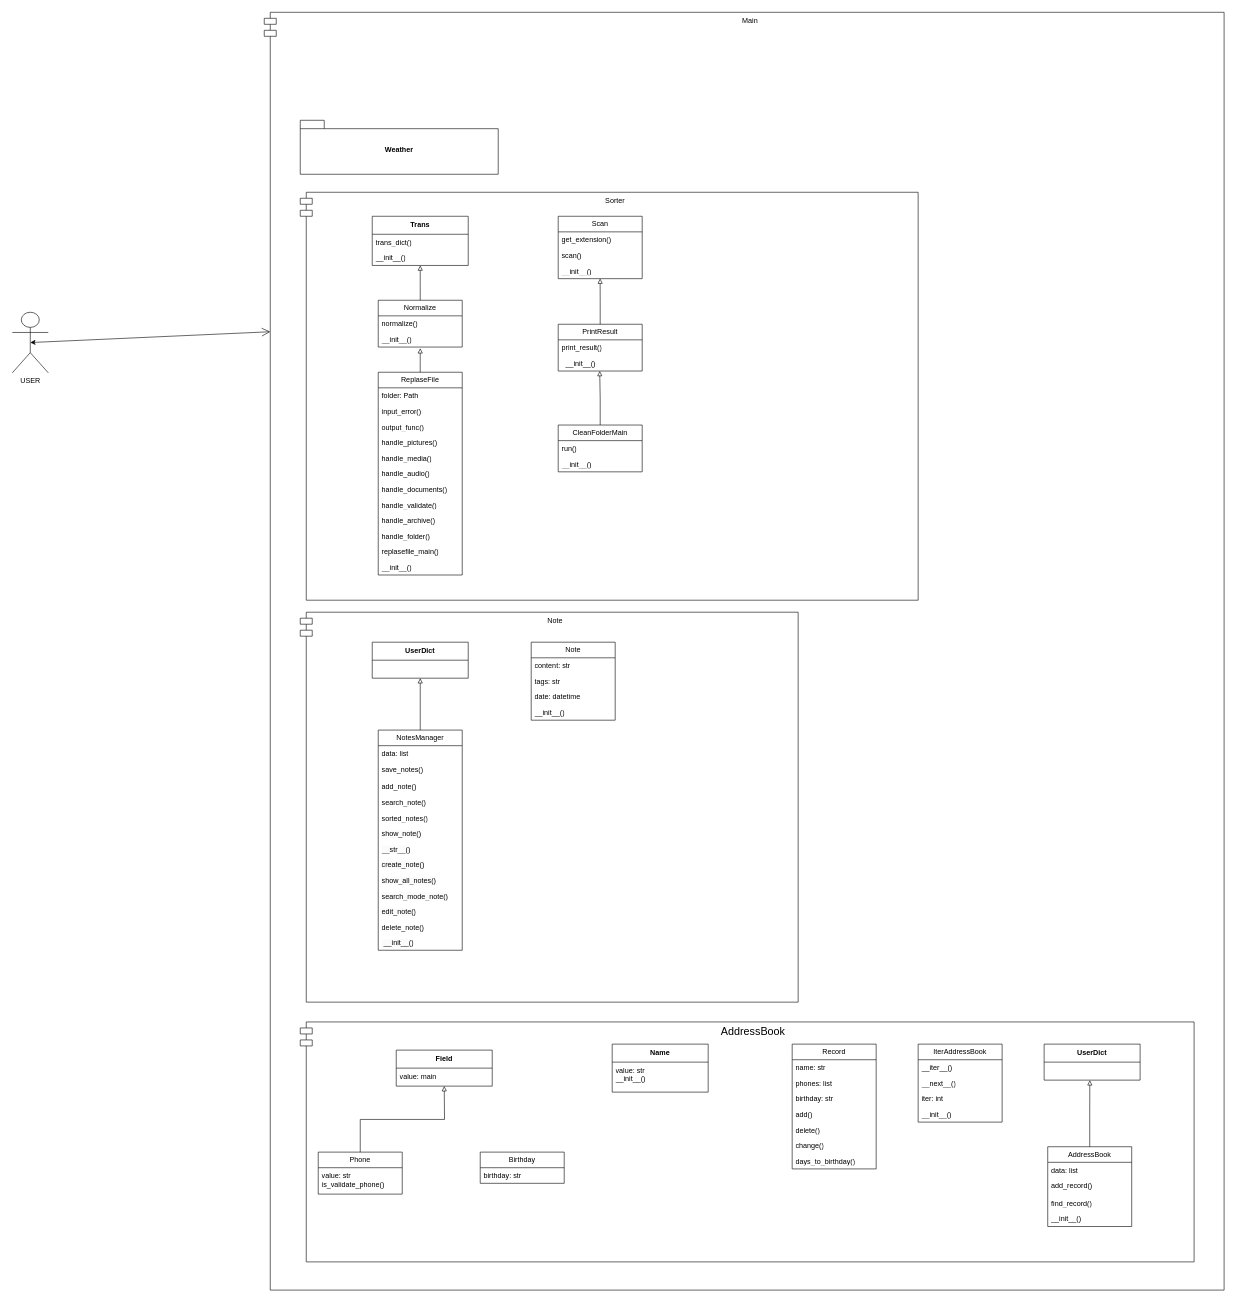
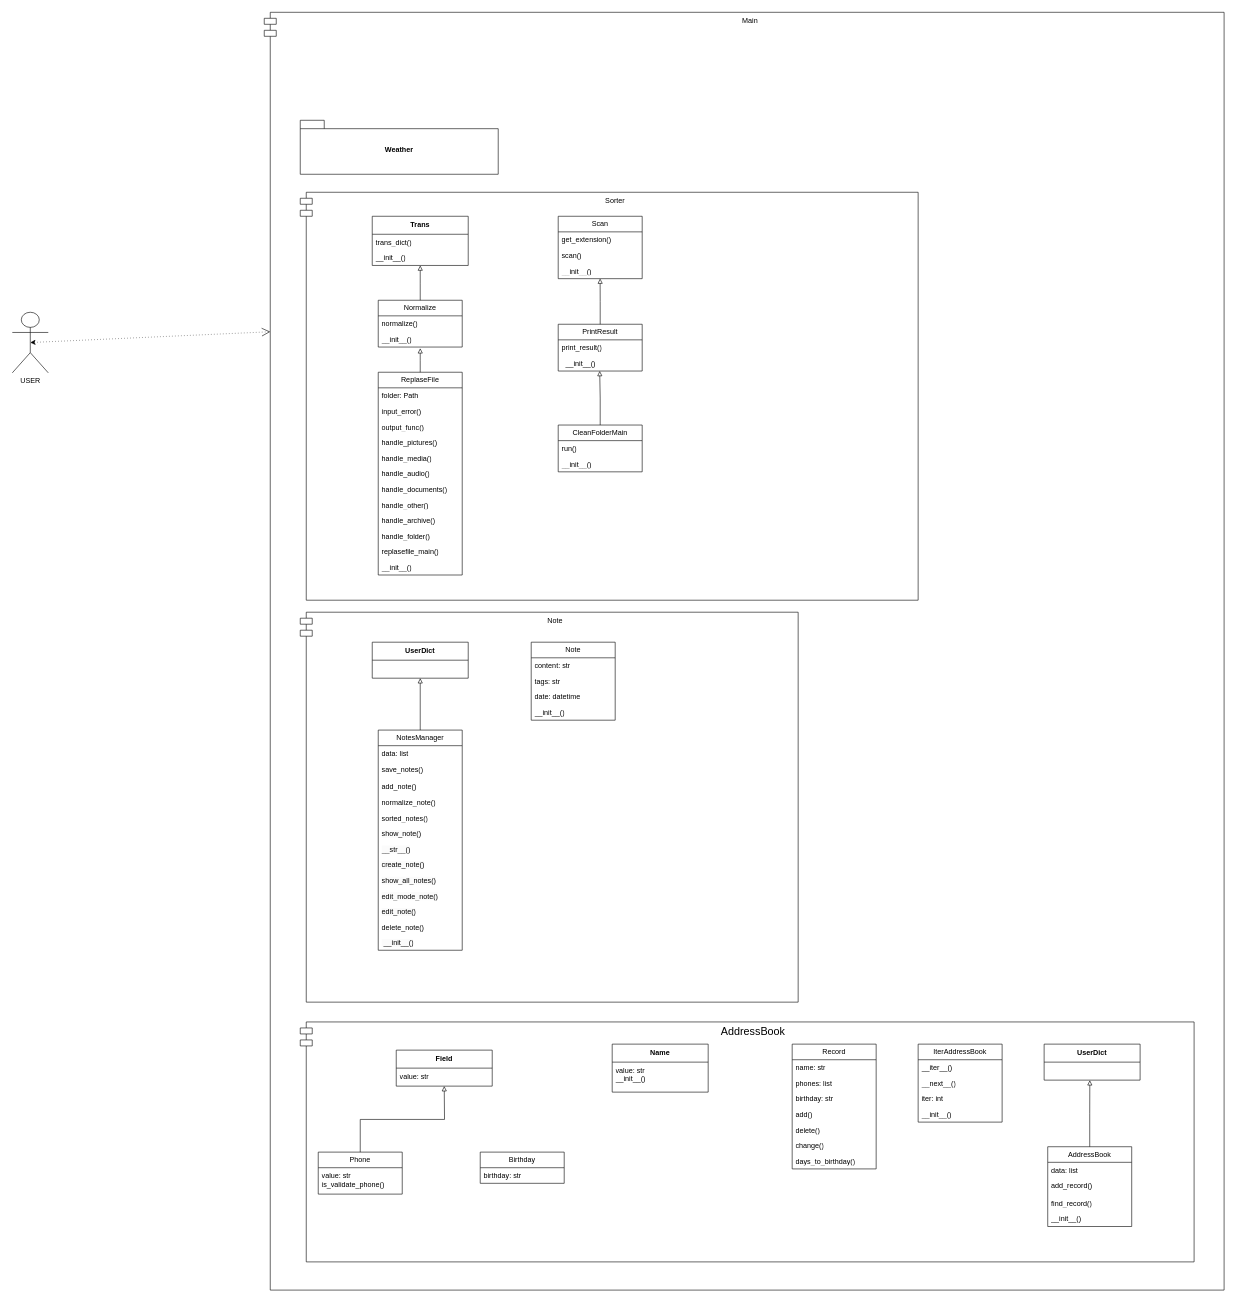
edge "USER" -- "Main": style solid -> dashed
node "handle_validate()": label "handle_validate()" -> "handle_other()"
node "search_note()": label "search_note()" -> "normalize_note()"
node "search_mode_note()": label "search_mode_note()" -> "edit_mode_note()"
node "value: main": label "value: main" -> "value: str"
